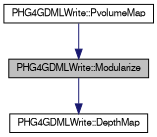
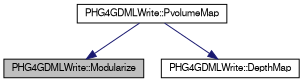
edge "PHG4GDMLWrite::Modularize" -> "PHG4GDMLWrite::DepthMap": now "PHG4GDMLWrite::PvolumeMap" -> "PHG4GDMLWrite::DepthMap"
